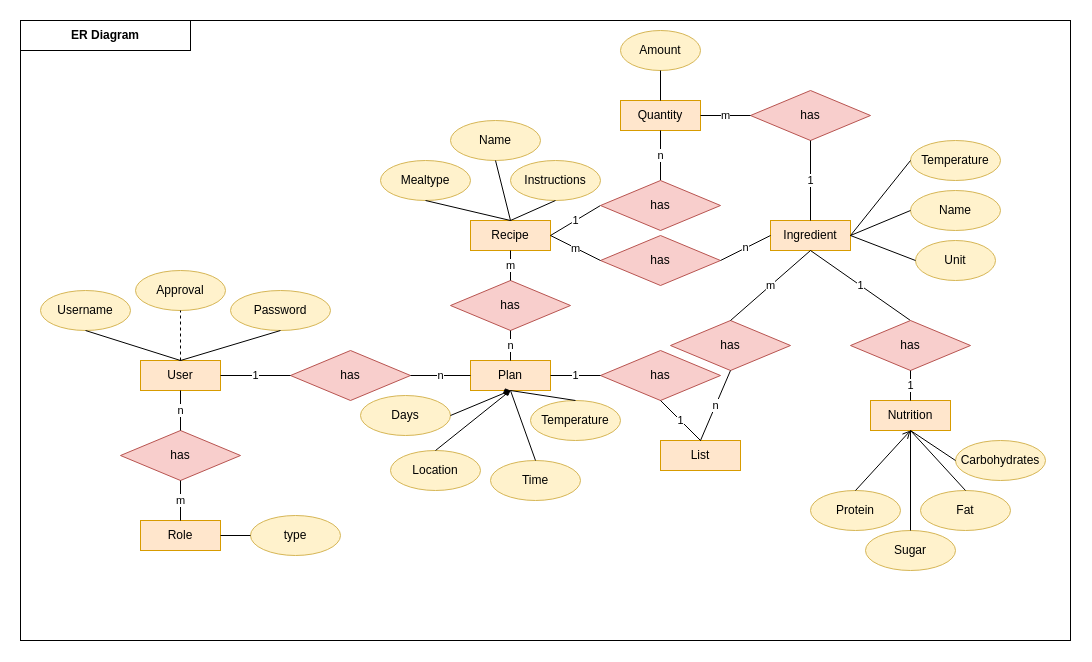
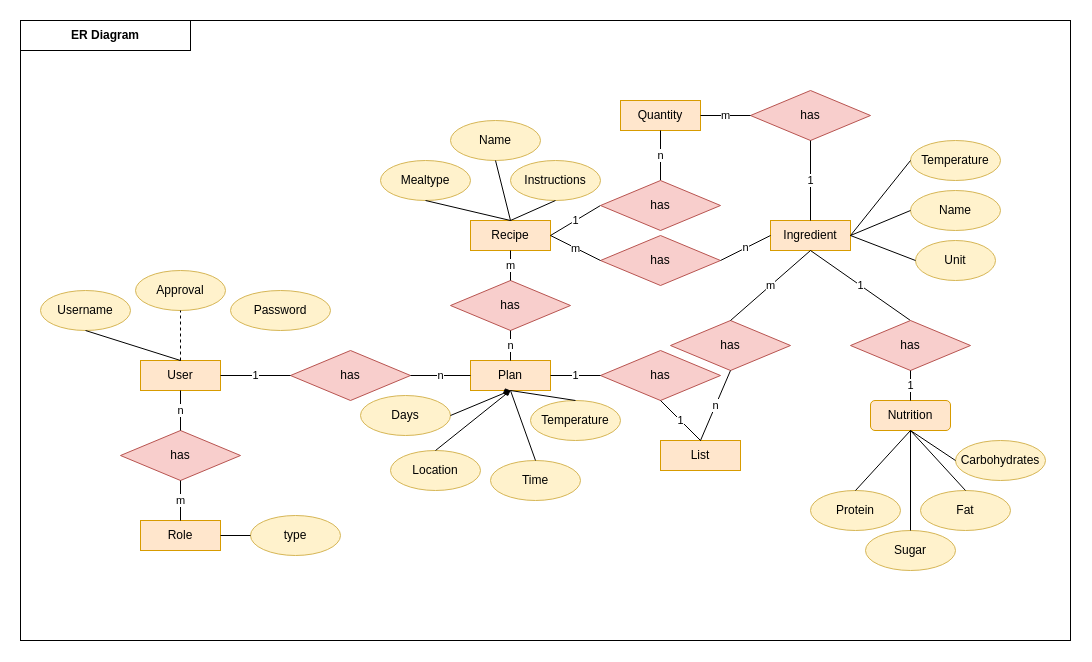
node "Amount": removed
edge "Amount" -- "Quantity": removed
edge "Password" -- "User": removed
node "Nutrition": shape rectangle -> rounded rectangle
edge "Protein" -> "Nutrition": arrowhead open -> none
